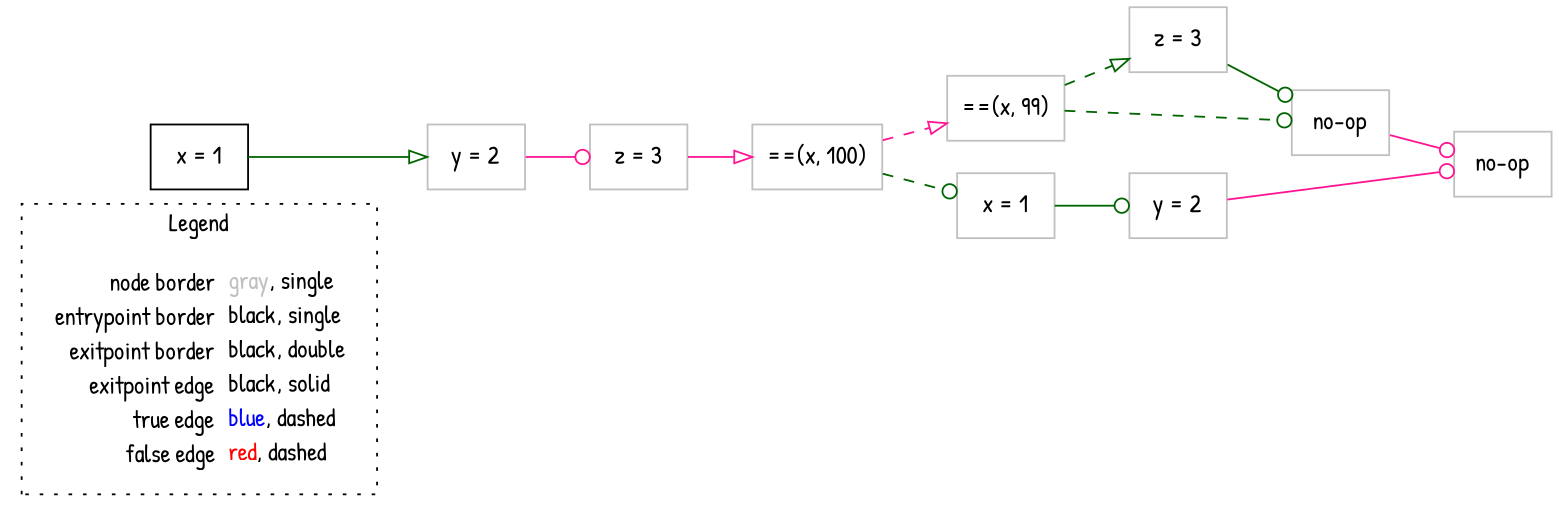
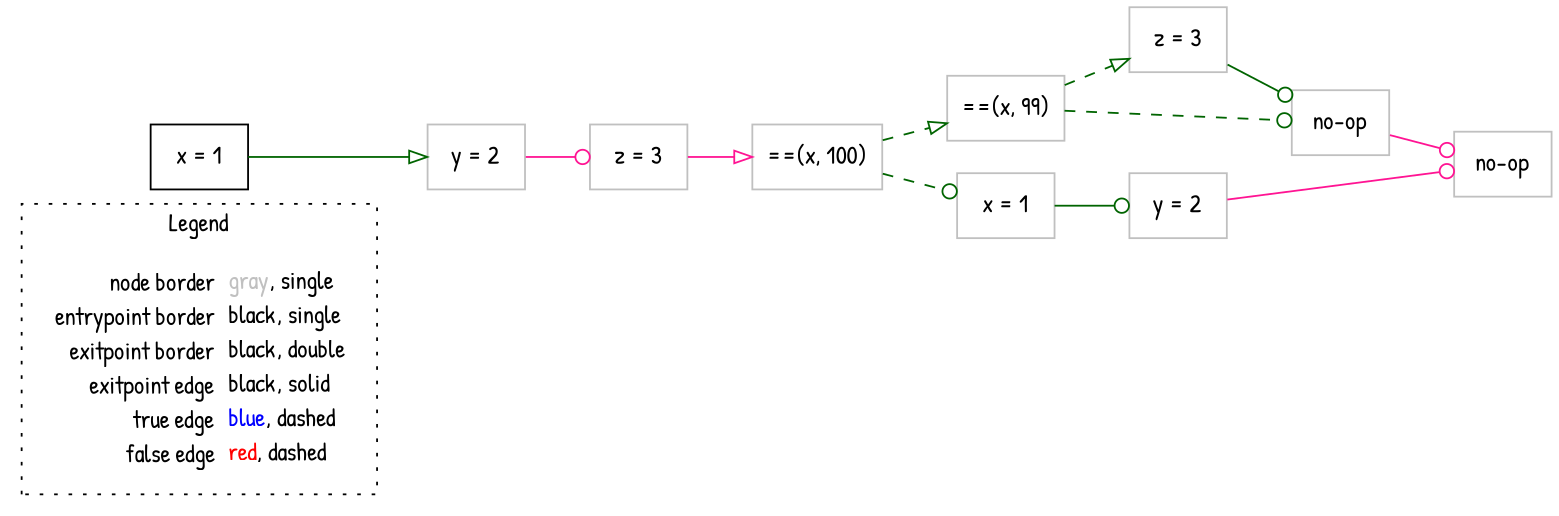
edge "==(x, 100)" -> "==(x, 99)": color deeppink -> darkgreen
